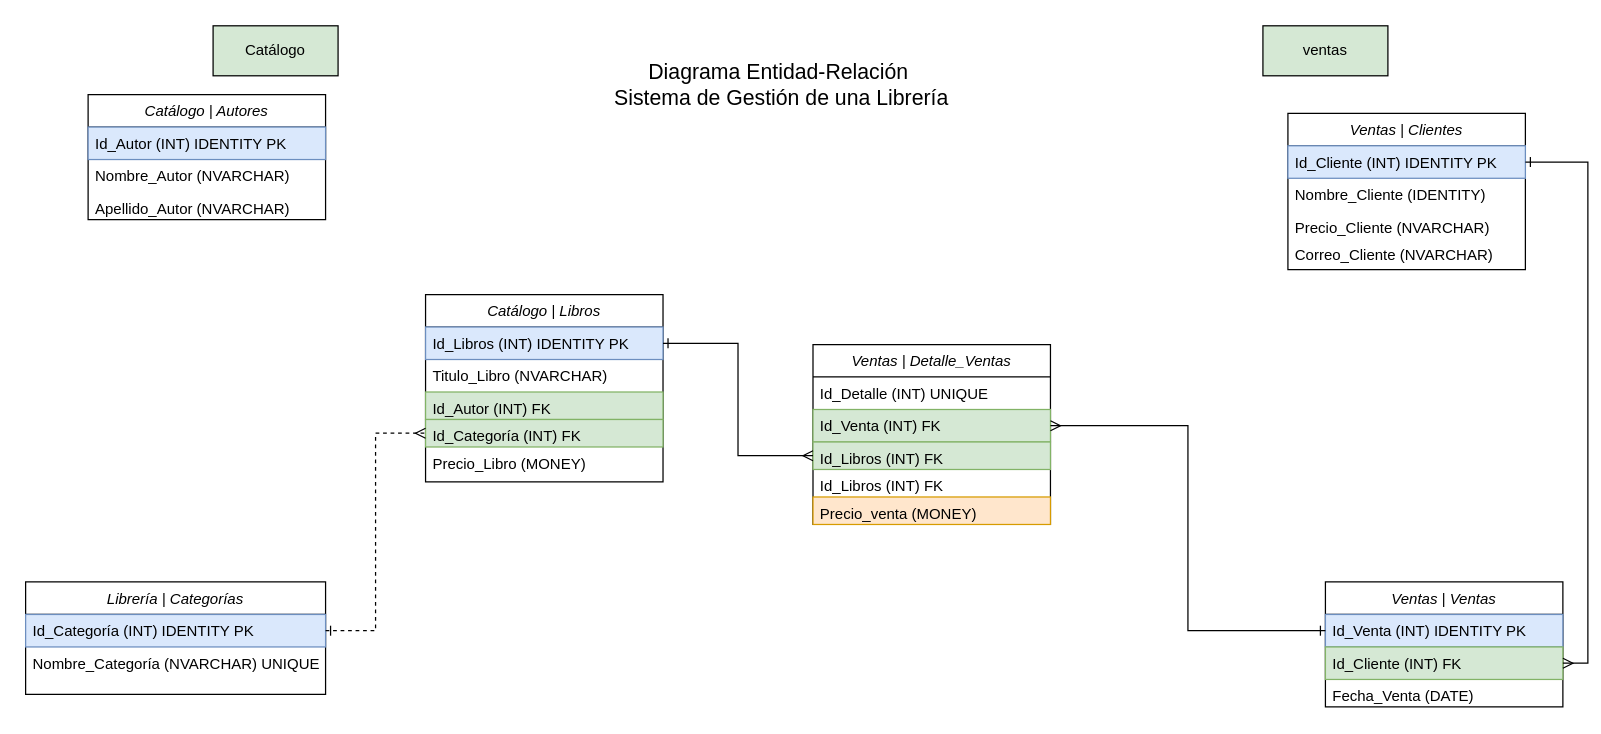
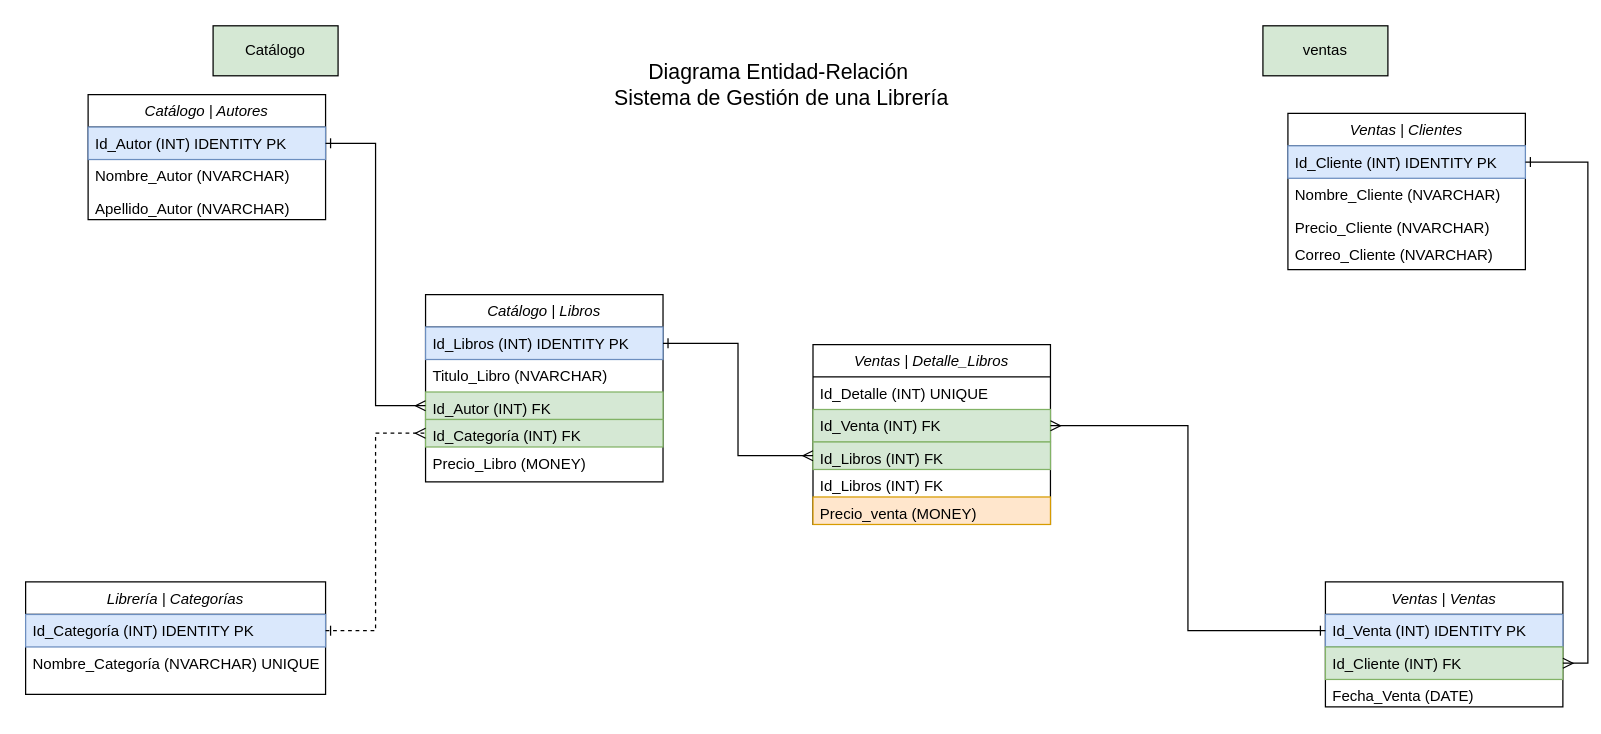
node "Nombre_Cliente (IDENTITY)": label "Nombre_Cliente (IDENTITY)" -> "Nombre_Cliente (NVARCHAR)"
edge "Id_Autor (INT) IDENTITY PK" -- "Id_Autor (INT) FK": added
node "Ventas | Detalle_Ventas": label "Ventas | Detalle_Ventas" -> "Ventas | Detalle_Libros"
